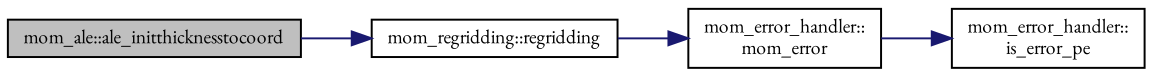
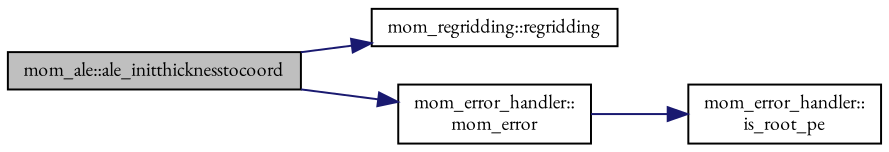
edge "mom_regridding::regridding" -> "mom_error_handler:: mom_error": now "mom_ale::ale_initthicknesstocoord" -> "mom_error_handler:: mom_error"
node "mom_error_handler:: is_error_pe": label "mom_error_handler:: is_error_pe" -> "mom_error_handler:: is_root_pe"
